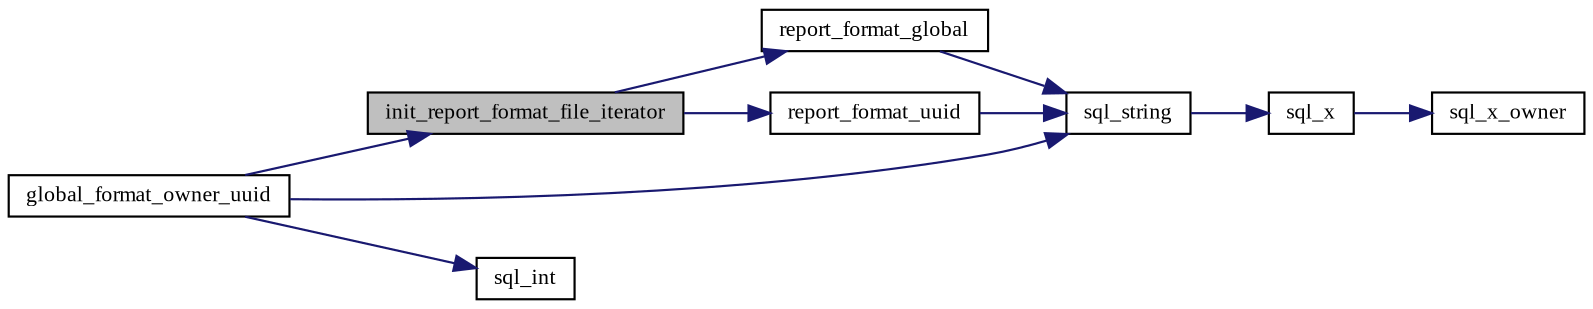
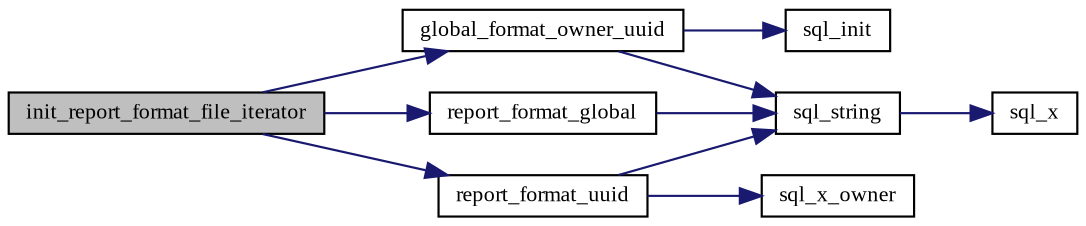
edge "sql_x" -> "sql_x_owner": now "report_format_uuid" -> "sql_x_owner"
edge "global_format_owner_uuid" -> "init_report_format_file_iterator": reversed
node "sql_int": label "sql_int" -> "sql_init"
